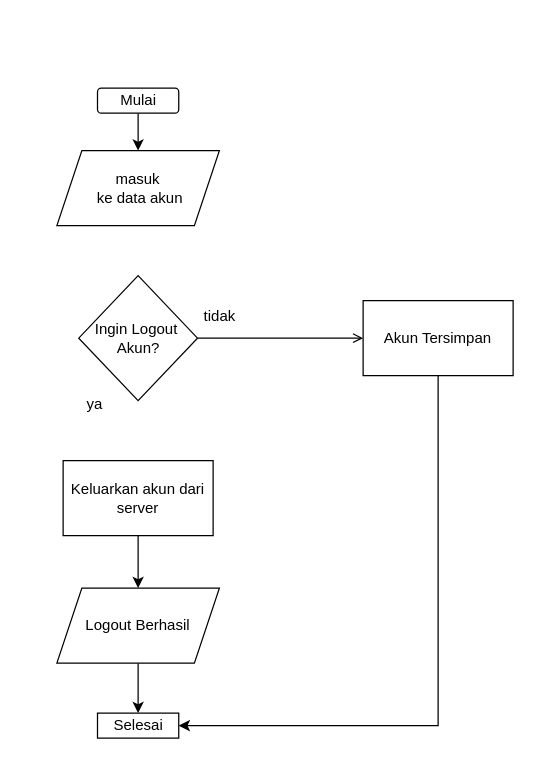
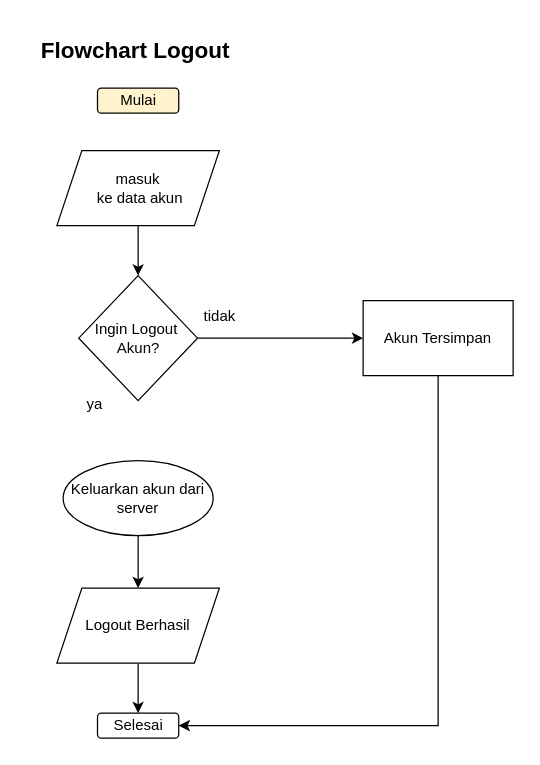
node "Flowchart Logout": added
node "Mulai": fillcolor #ffffff -> #fff2cc
edge "Mulai" -> "masuk ke data akun": removed
edge "masuk ke data akun" -> "Ingin Logout Akun?": added
edge "Ingin Logout Akun?" -> "Akun Tersimpan": arrowhead open -> classic
node "Keluarkan akun dari server": shape rectangle -> ellipse
node "Selesai": shape rectangle -> rounded rectangle
